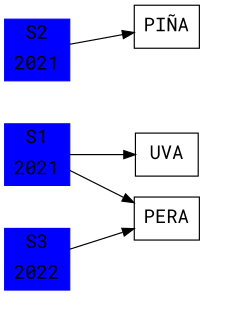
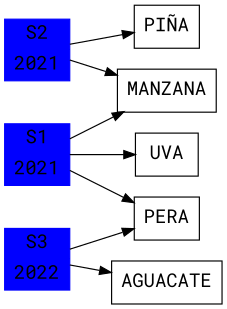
node "MANZANA": added
node "AGUACATE": added
